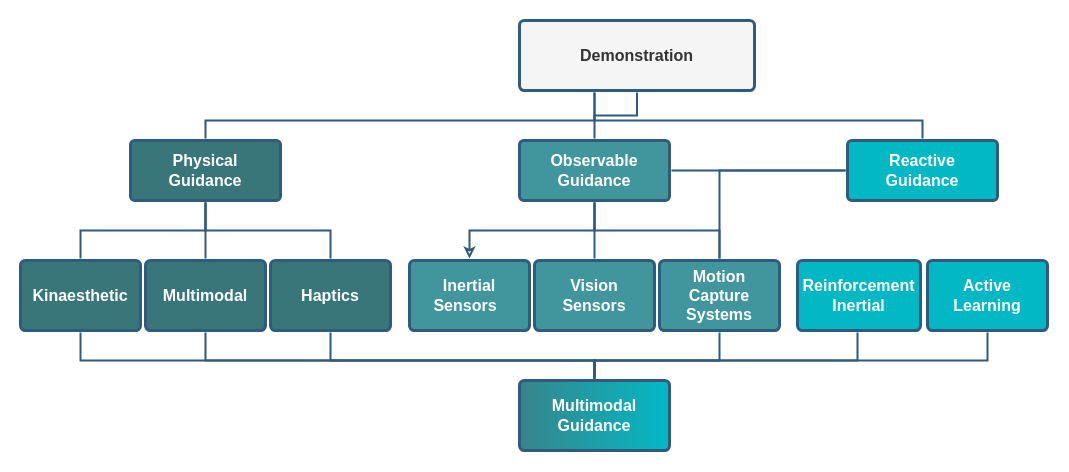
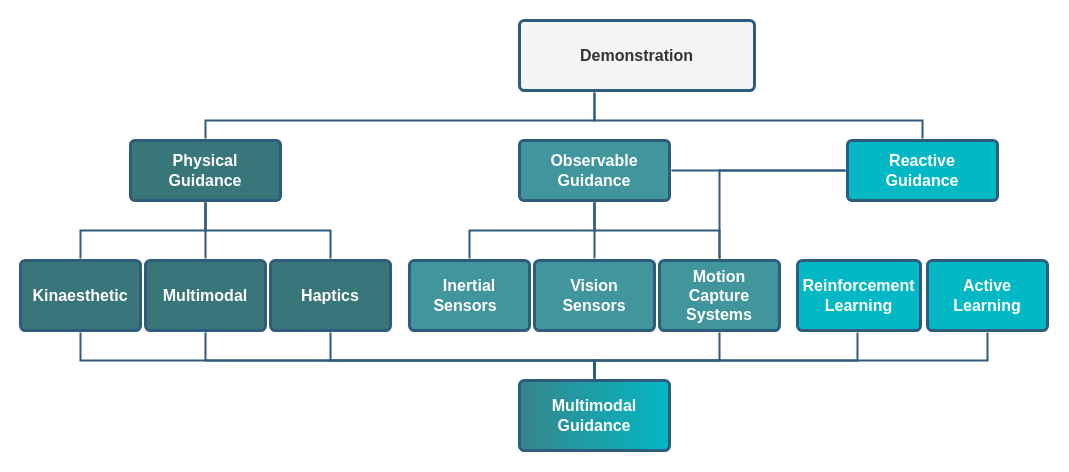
edge "Demonstration" -- "Observable Guidance": removed
edge "Observable Guidance" -> "Inertial Sensors": arrowhead classic -> none
node "Reinforcement Inertial": label "Reinforcement Inertial" -> "Reinforcement Learning"
